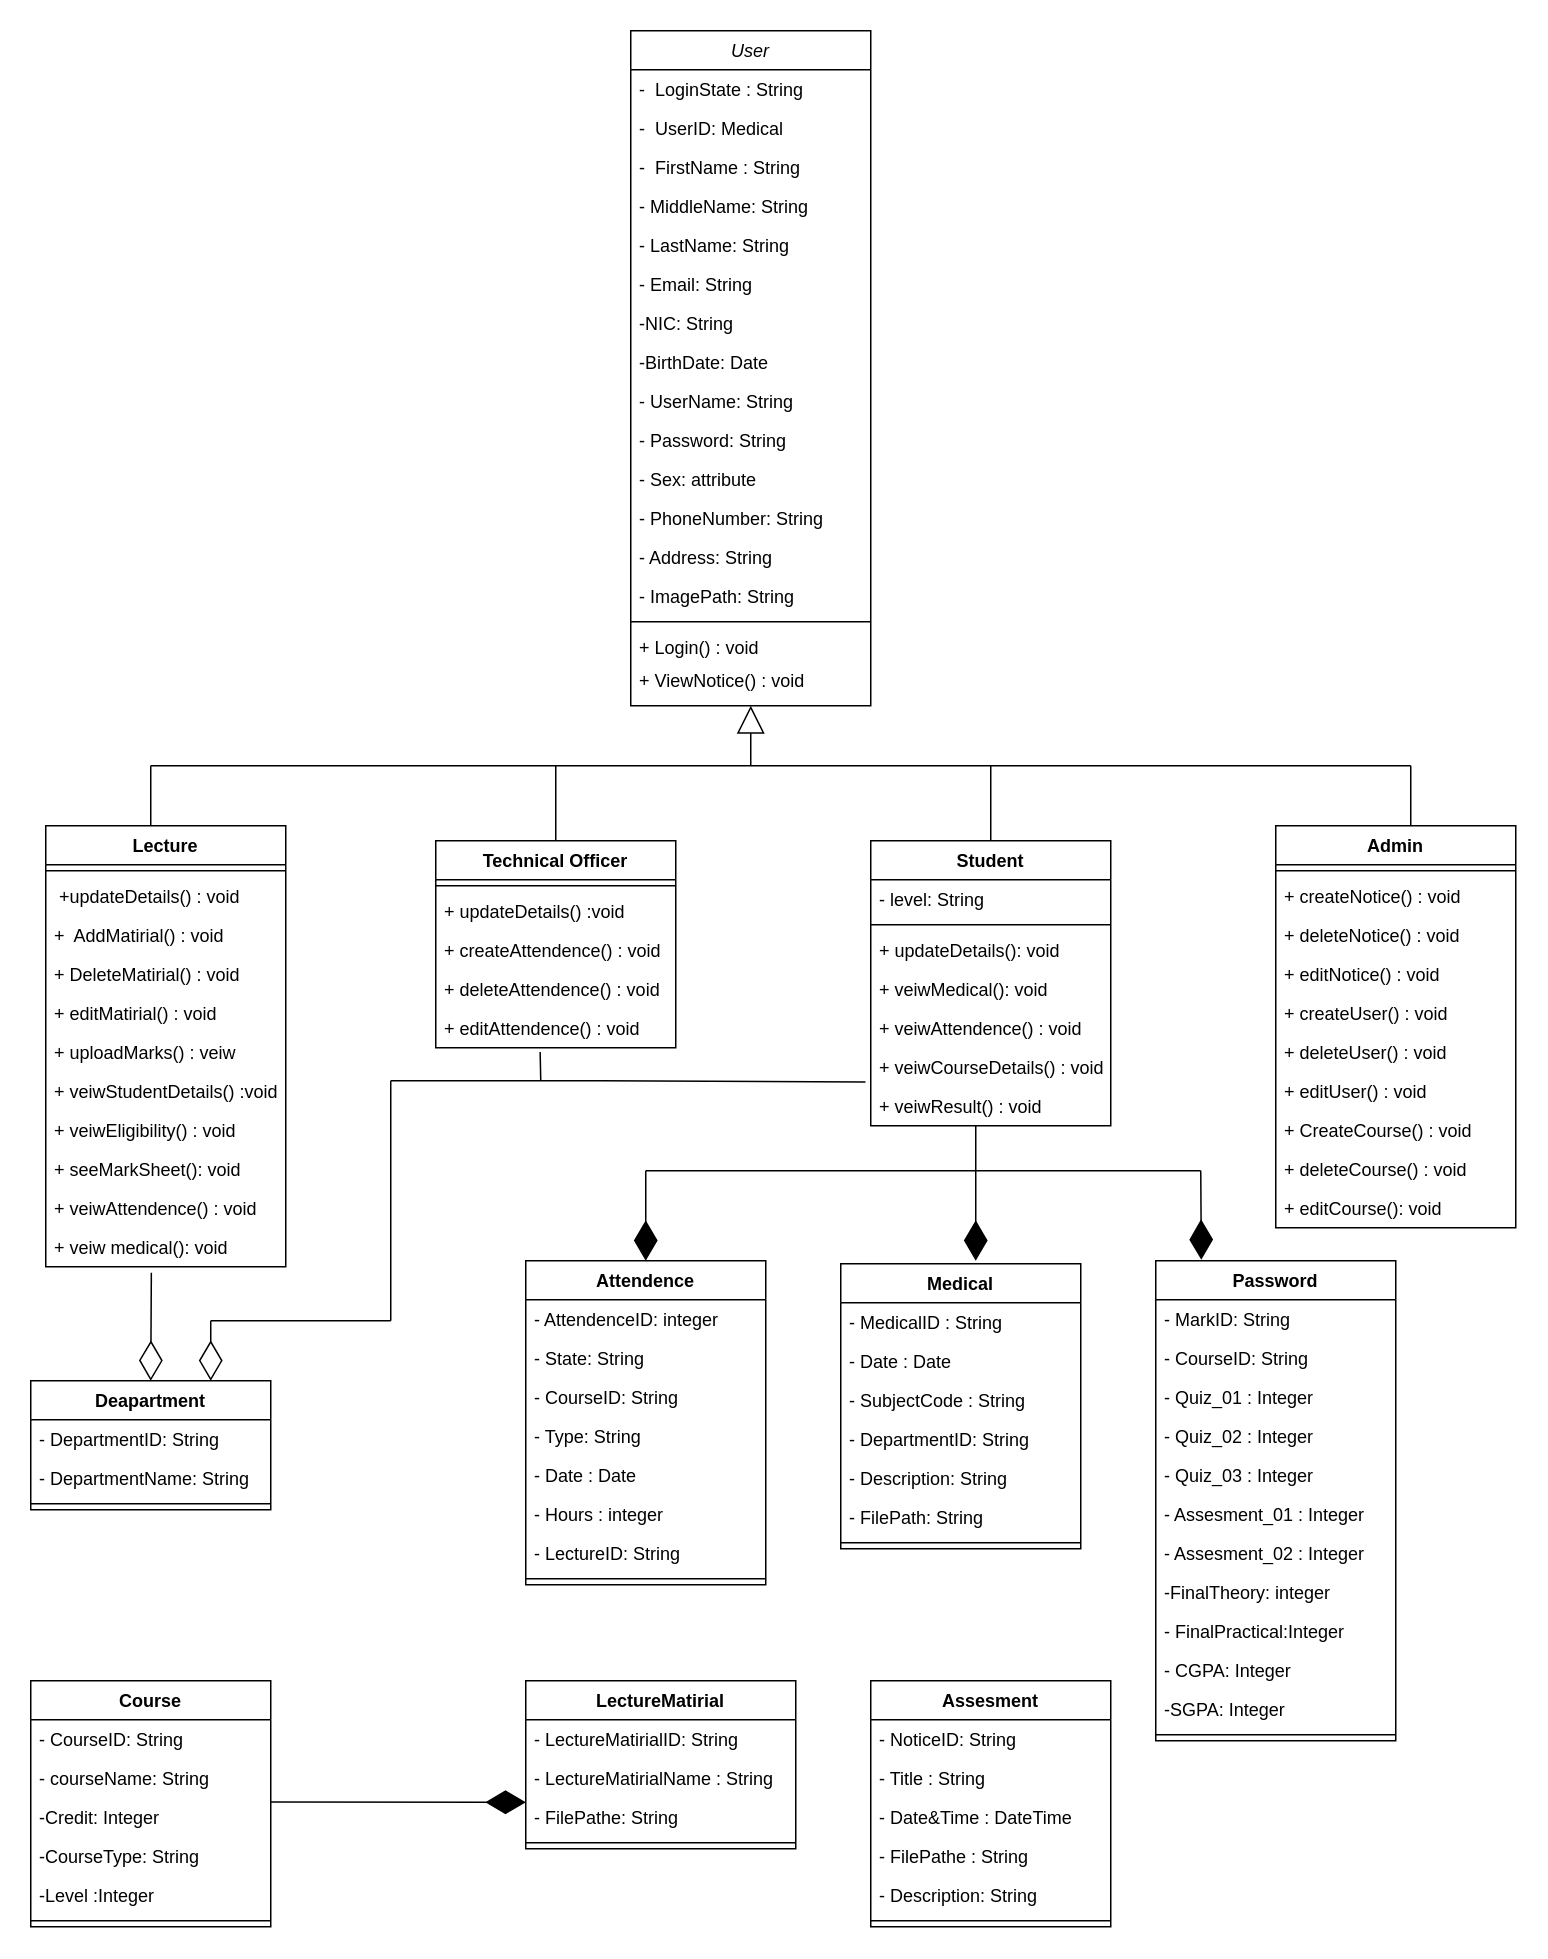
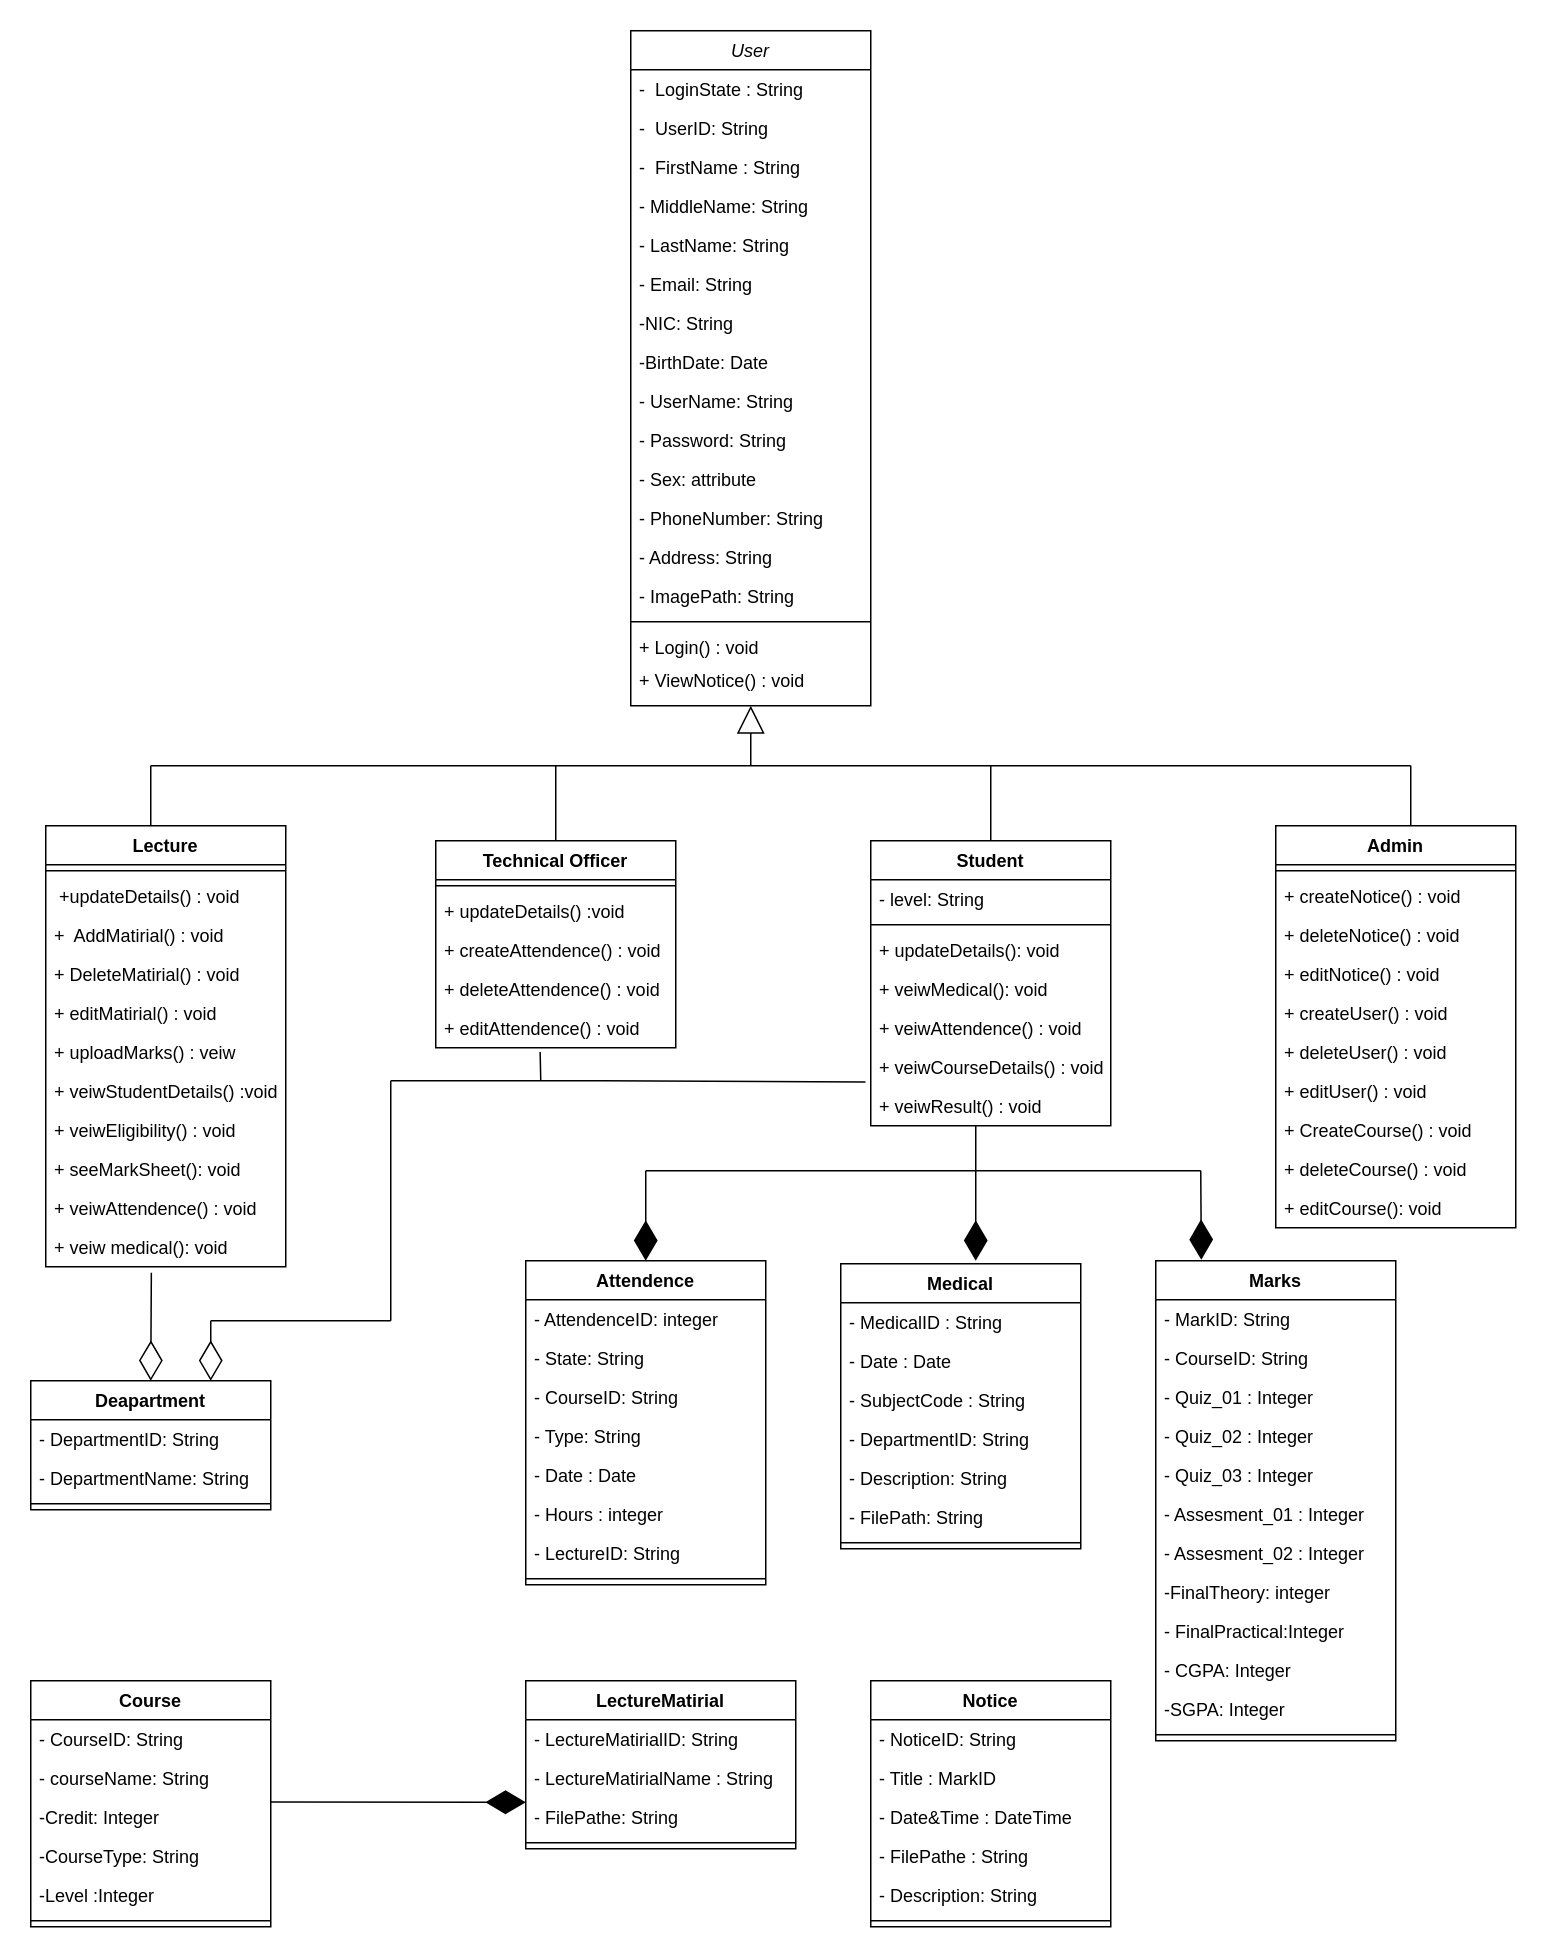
node "- UserID: Medical": label "- UserID: Medical" -> "- UserID: String"
node "Password": label "Password" -> "Marks"
node "Assesment": label "Assesment" -> "Notice"
node "- Title : String": label "- Title : String" -> "- Title : MarkID"
